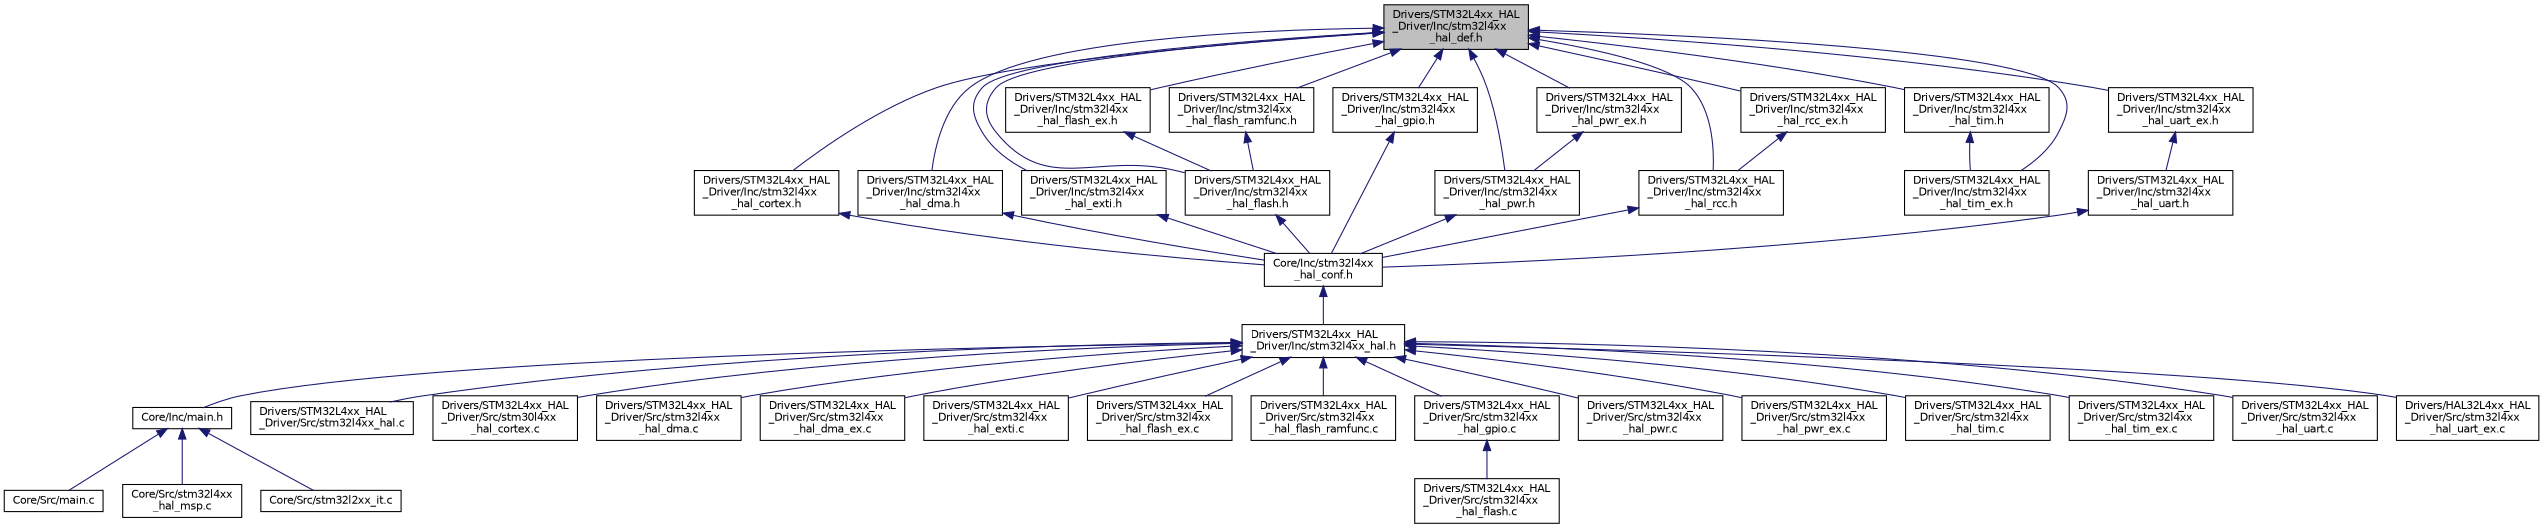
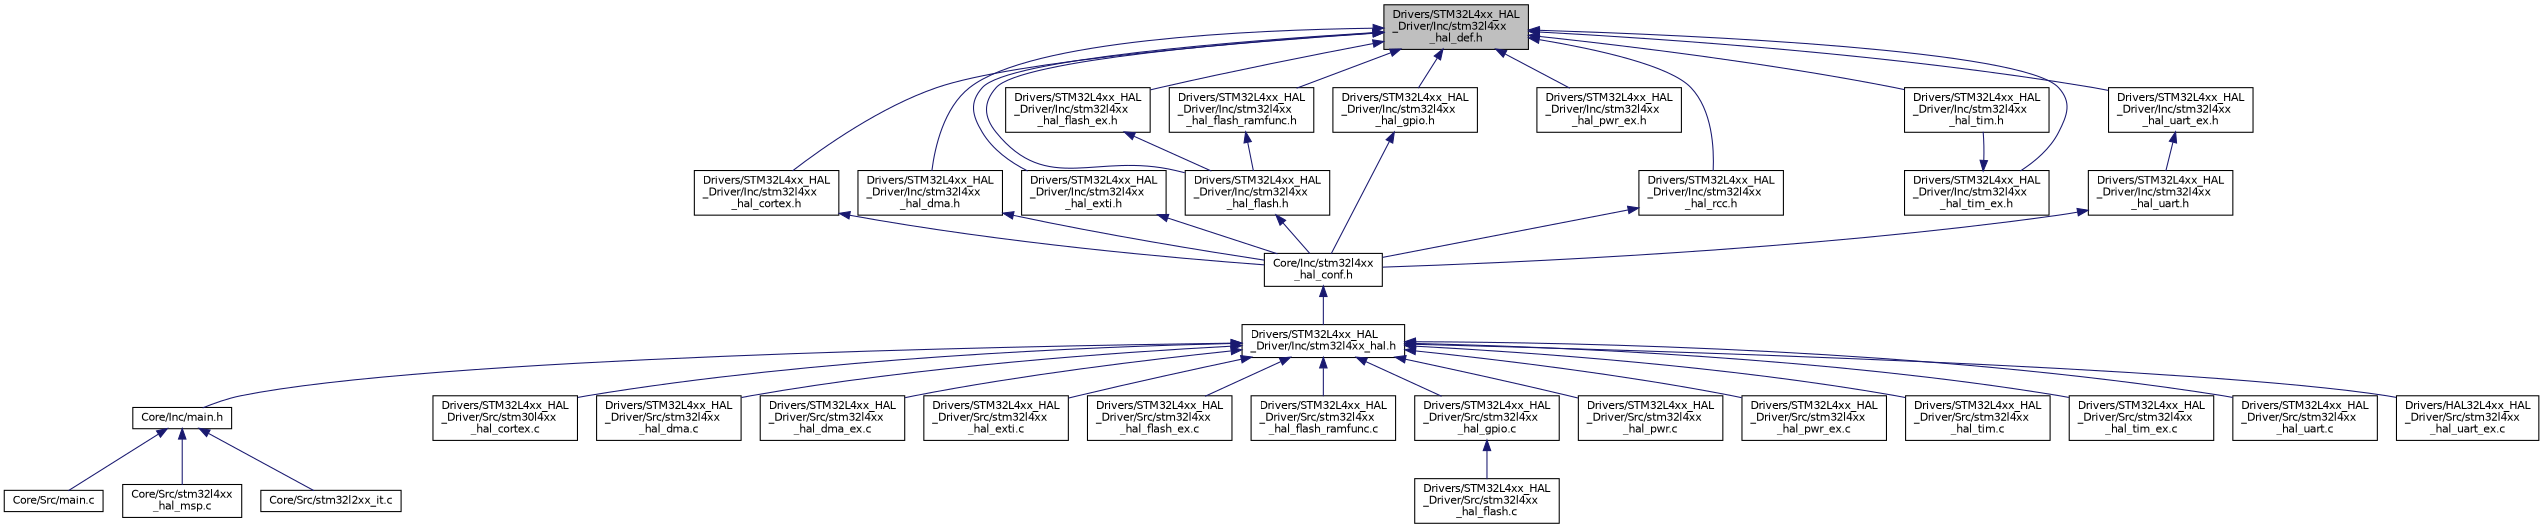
node "Drivers/STM32L4xx_HAL _Driver/Inc/stm32l4xx _hal_rcc_ex.h": removed
edge "Drivers/STM32L4xx_HAL _Driver/Inc/stm32l4xx _hal_tim_ex.h" -> "Drivers/STM32L4xx_HAL _Driver/Inc/stm32l4xx _hal_tim.h": reversed
node "Drivers/STM32L4xx_HAL _Driver/Inc/stm32l4xx _hal_pwr.h": removed
node "Drivers/STM32L4xx_HAL _Driver/Src/stm32l4xx_hal.c": removed
